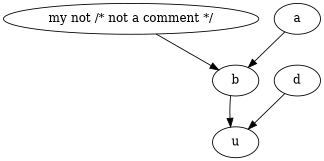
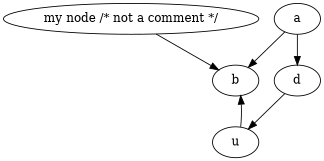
node "my not /* not a comment */": label "my not /* not a comment */" -> "my node /* not a comment */"
edge "a" -> "d": added
edge "b" -> "u": reversed
